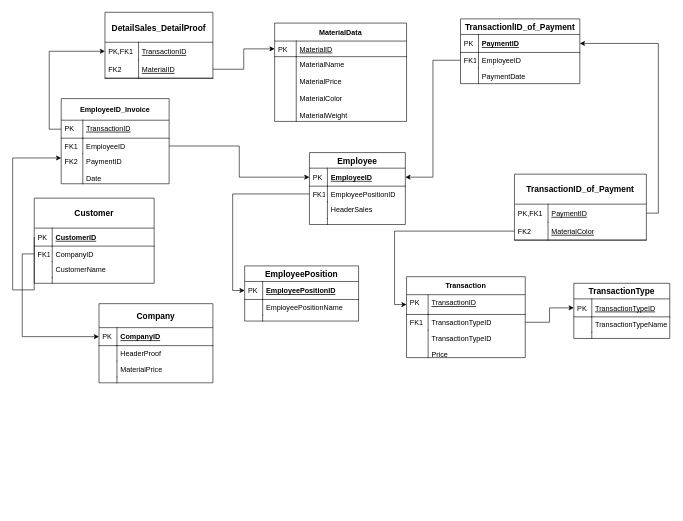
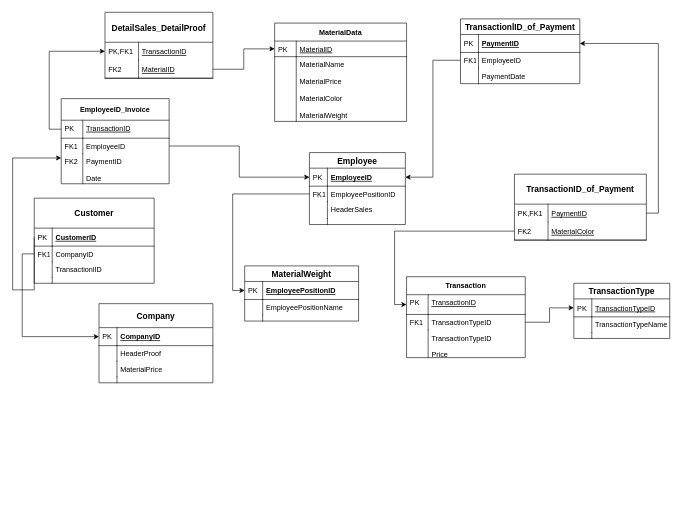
node "CustomerName": label "CustomerName" -> "TransactionlID"
node "EmployeePosition": label "EmployeePosition" -> "MaterialWeight"
